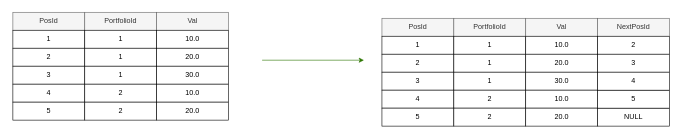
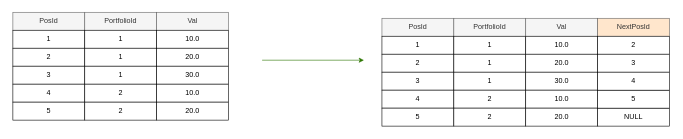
node "NextPosId": fillcolor #f5f5f5 -> #ffe6cc
